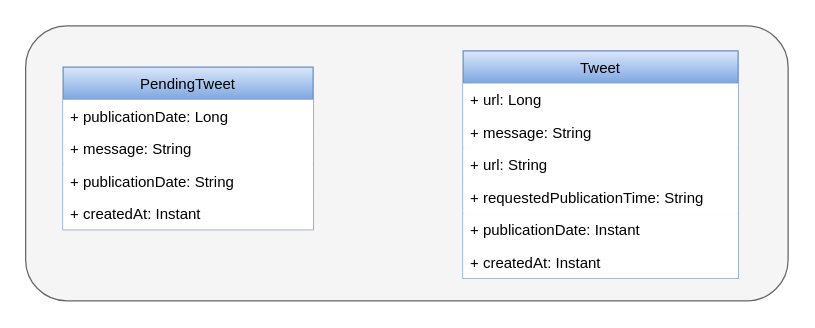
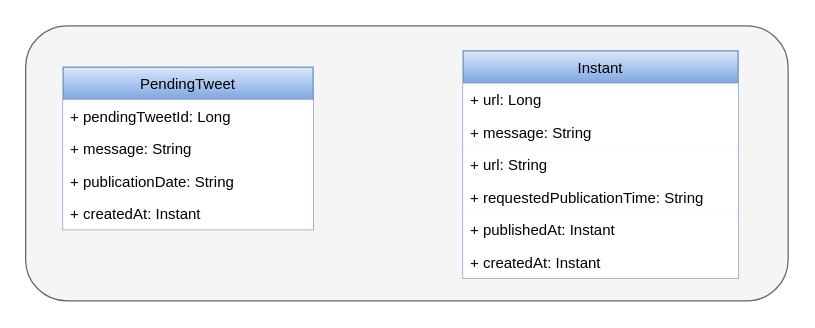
node "Tweet": label "Tweet" -> "Instant"
node "+ publicationDate: Long": label "+ publicationDate: Long" -> "+ pendingTweetId: Long"
node "+ publicationDate: Instant": label "+ publicationDate: Instant" -> "+ publishedAt: Instant"
